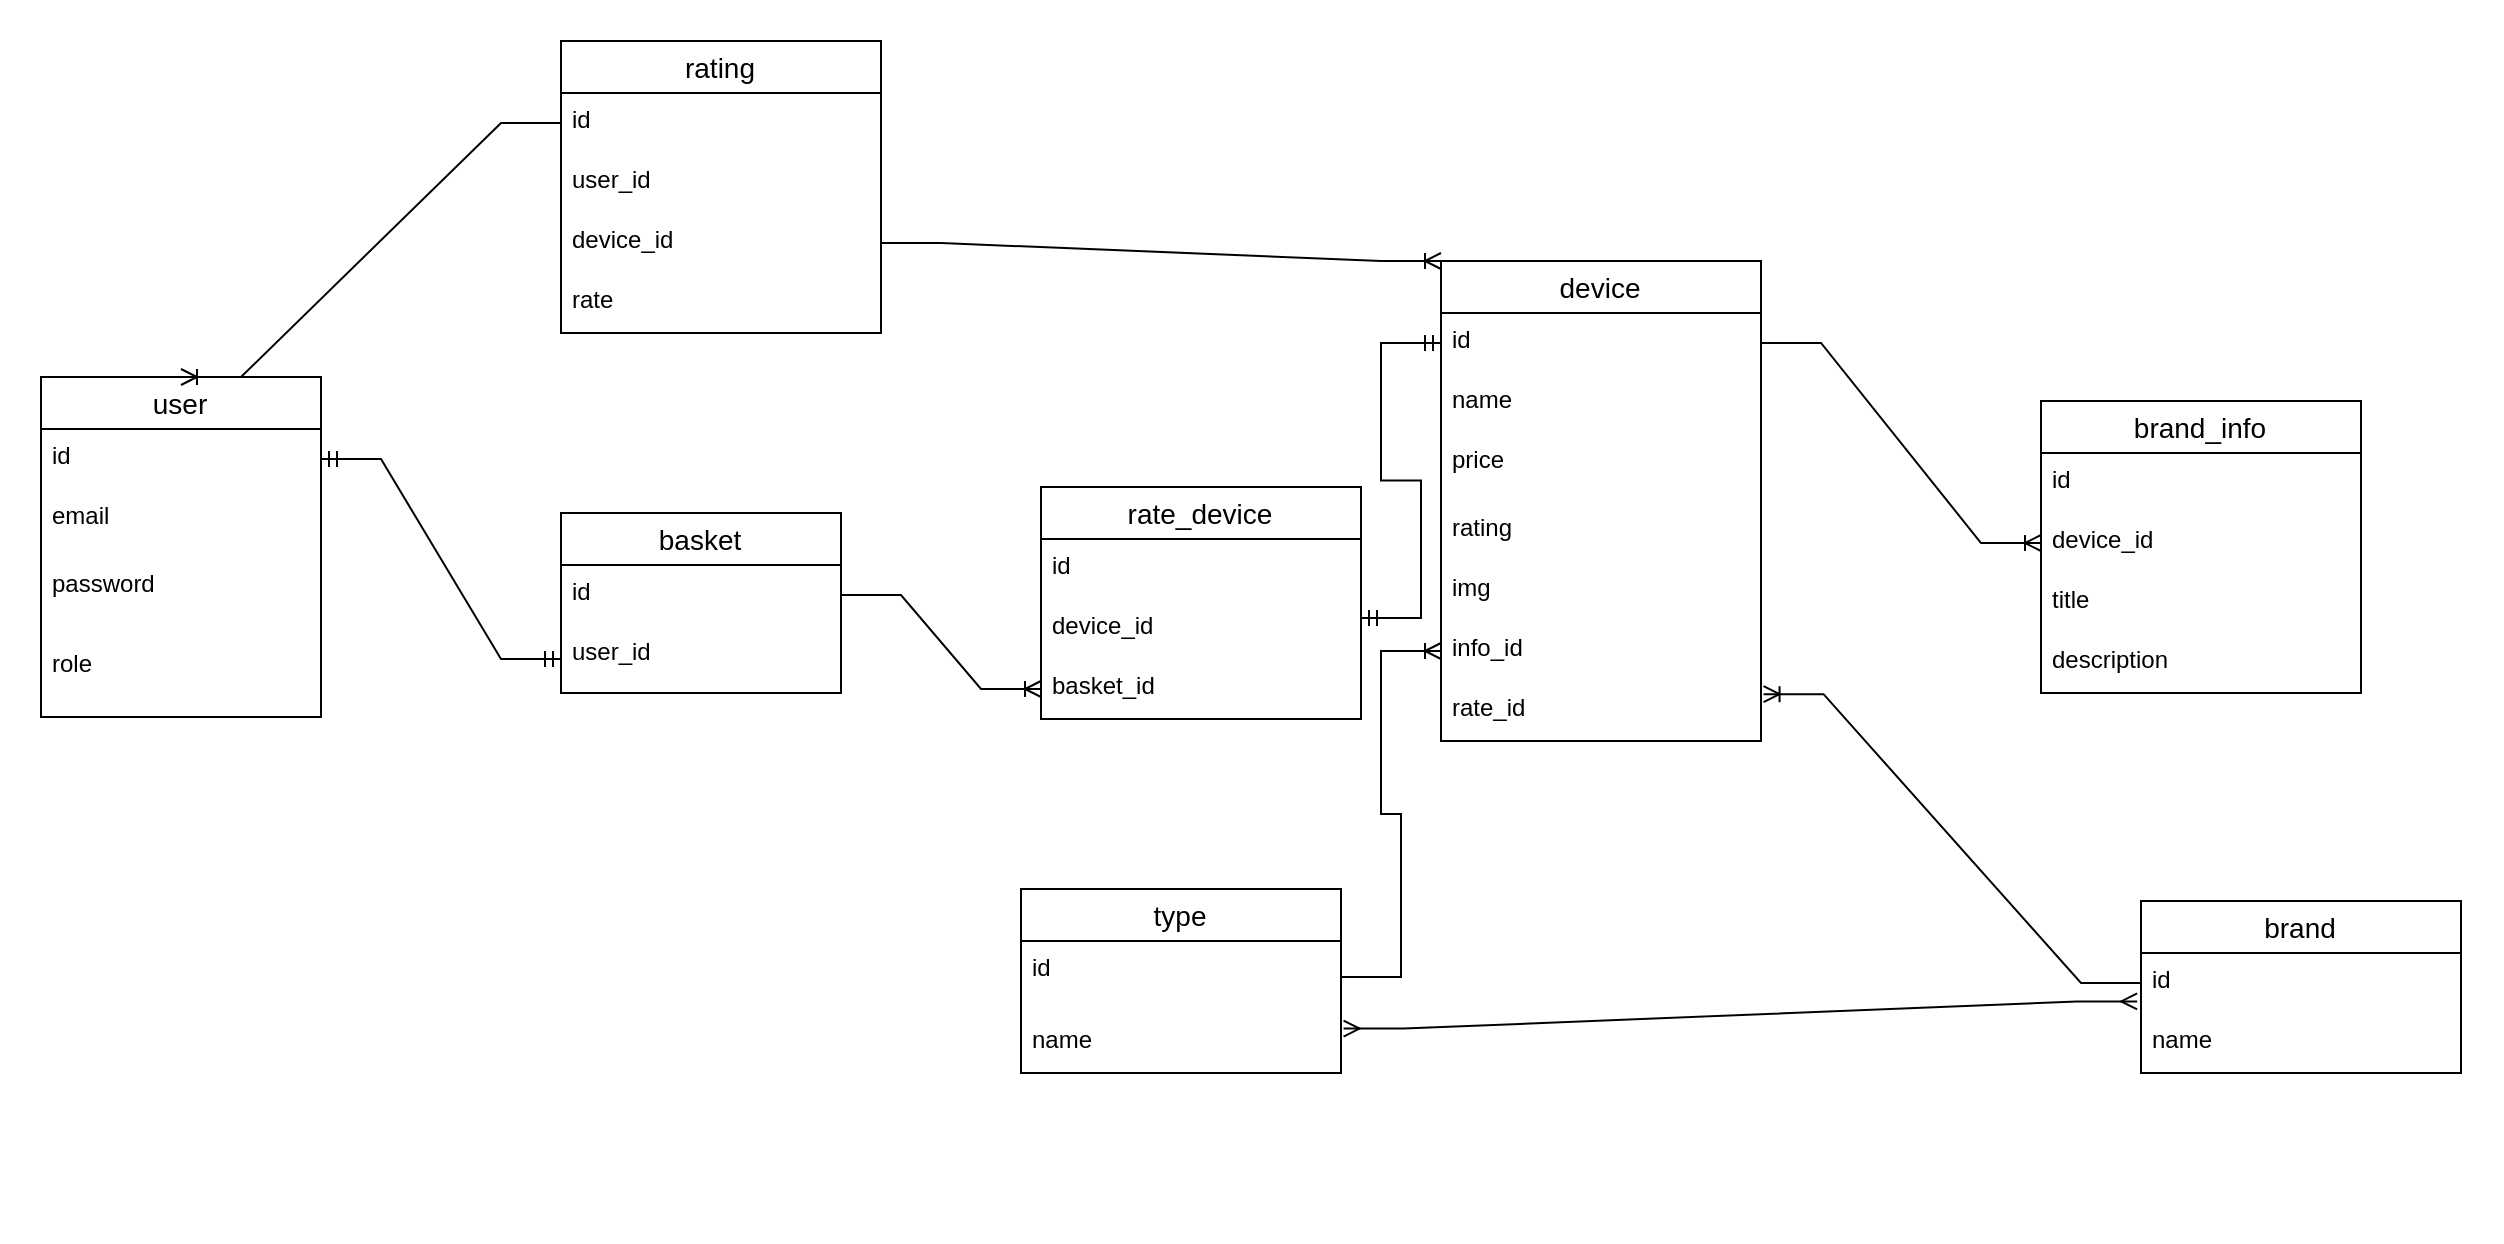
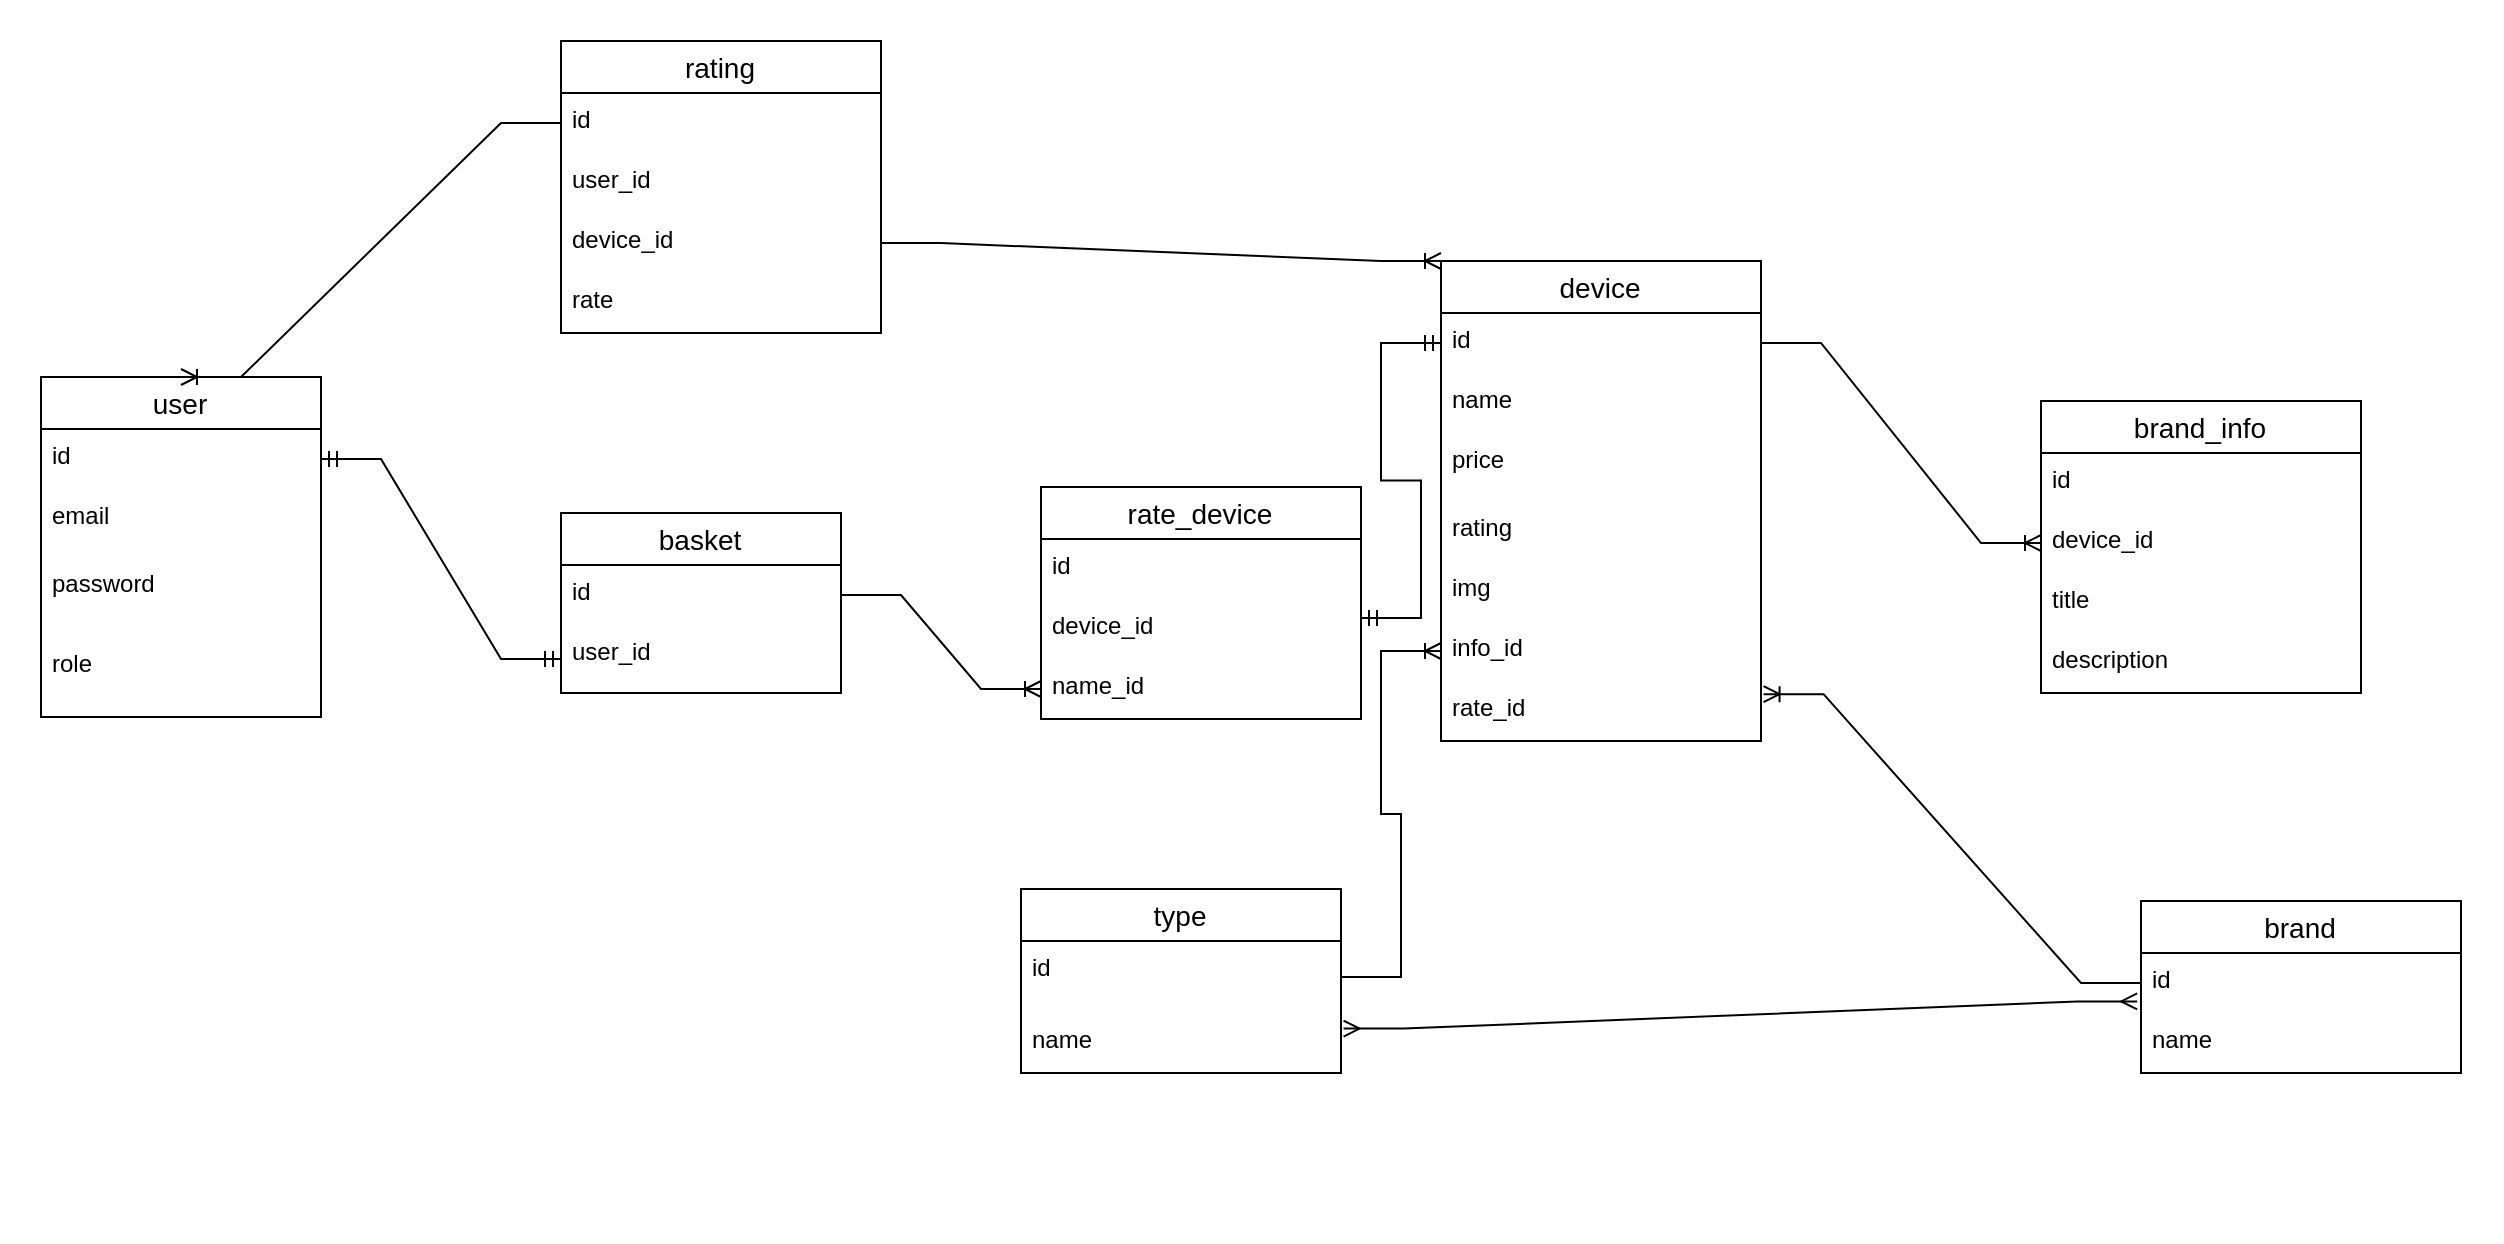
node "basket_id": label "basket_id" -> "name_id"
